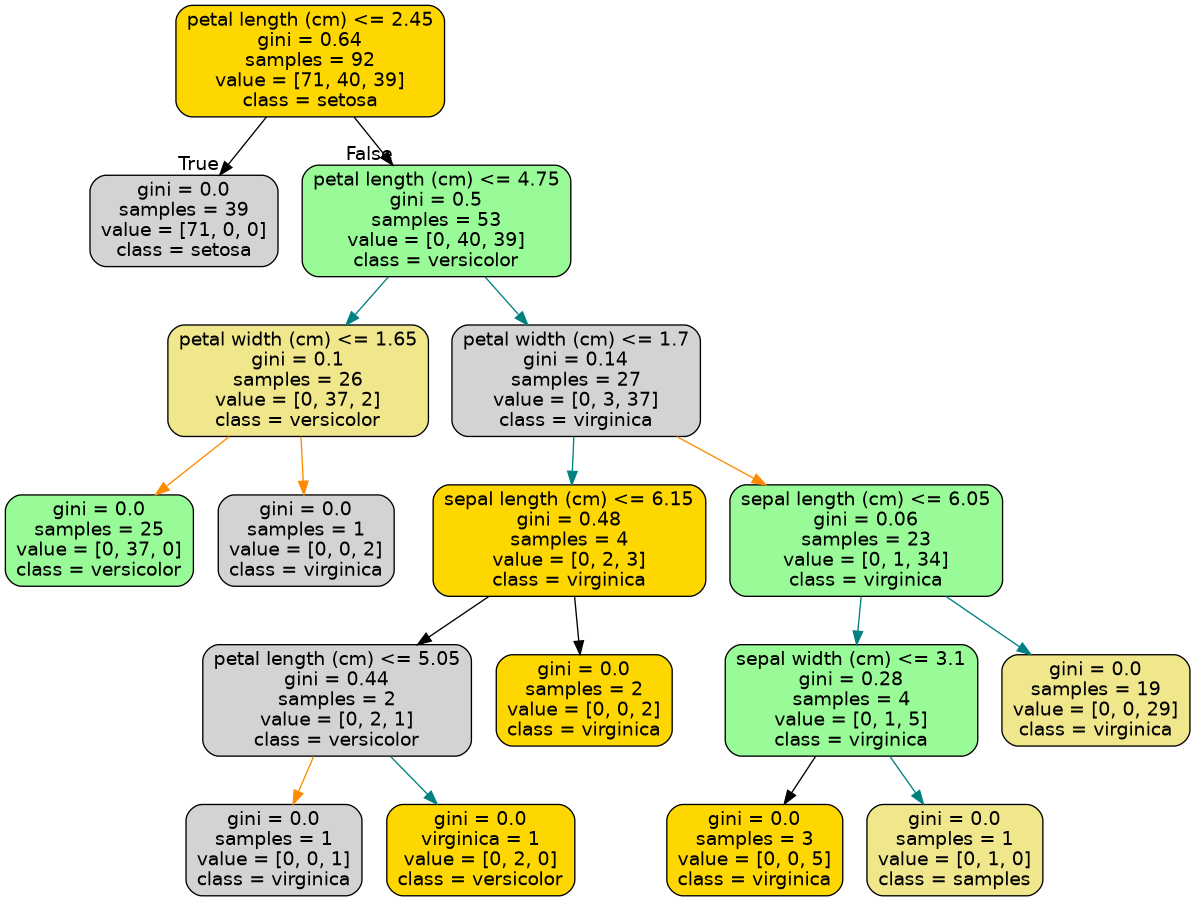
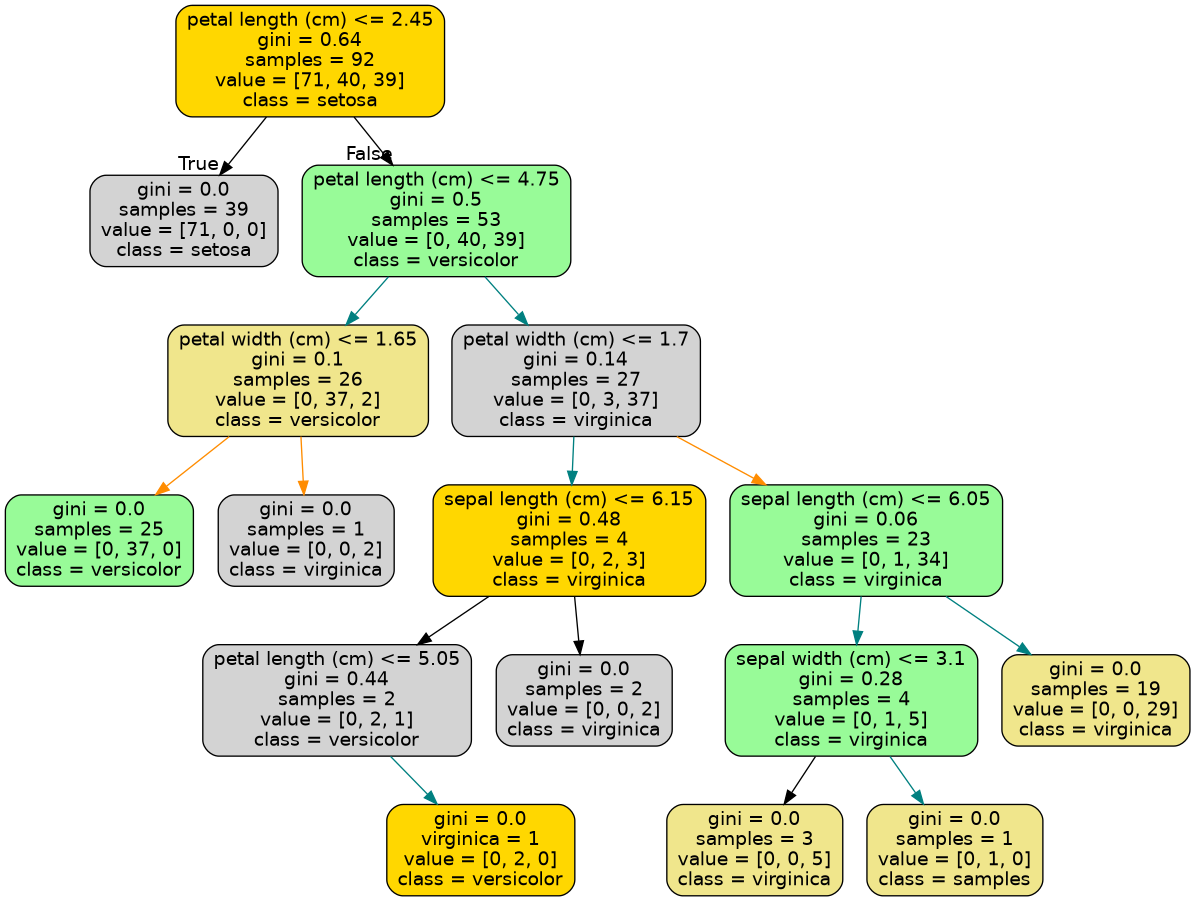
node "gini = 0.0 samples = 2 value = [0, 0, 2] class = virginica": fillcolor gold -> lightgrey
node "gini = 0.0 samples = 1 value = [0, 0, 1] class = virginica": removed
node "gini = 0.0 samples = 3 value = [0, 0, 5] class = virginica": fillcolor gold -> khaki
